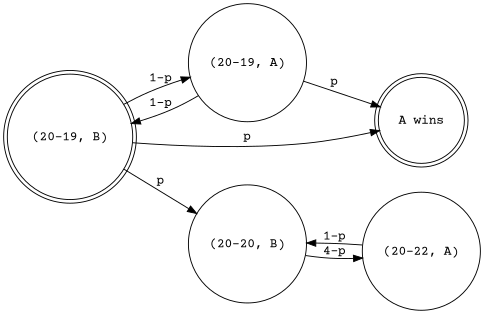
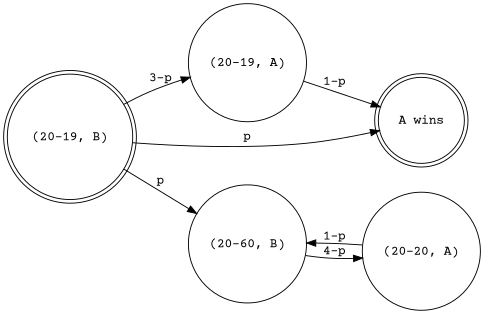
edge "(20-19, B)" -> "(20-19, A)": label "1-p" -> "3-p"
edge "(20-19, A)" -> "A wins": label "p" -> "1-p"
edge "(20-19, A)" -> "(20-19, B)": removed, label "1-p"
node "(20-20, B)": label "(20-20, B)" -> "(20-60, B)"
node "(20-22, A)": label "(20-22, A)" -> "(20-20, A)"
